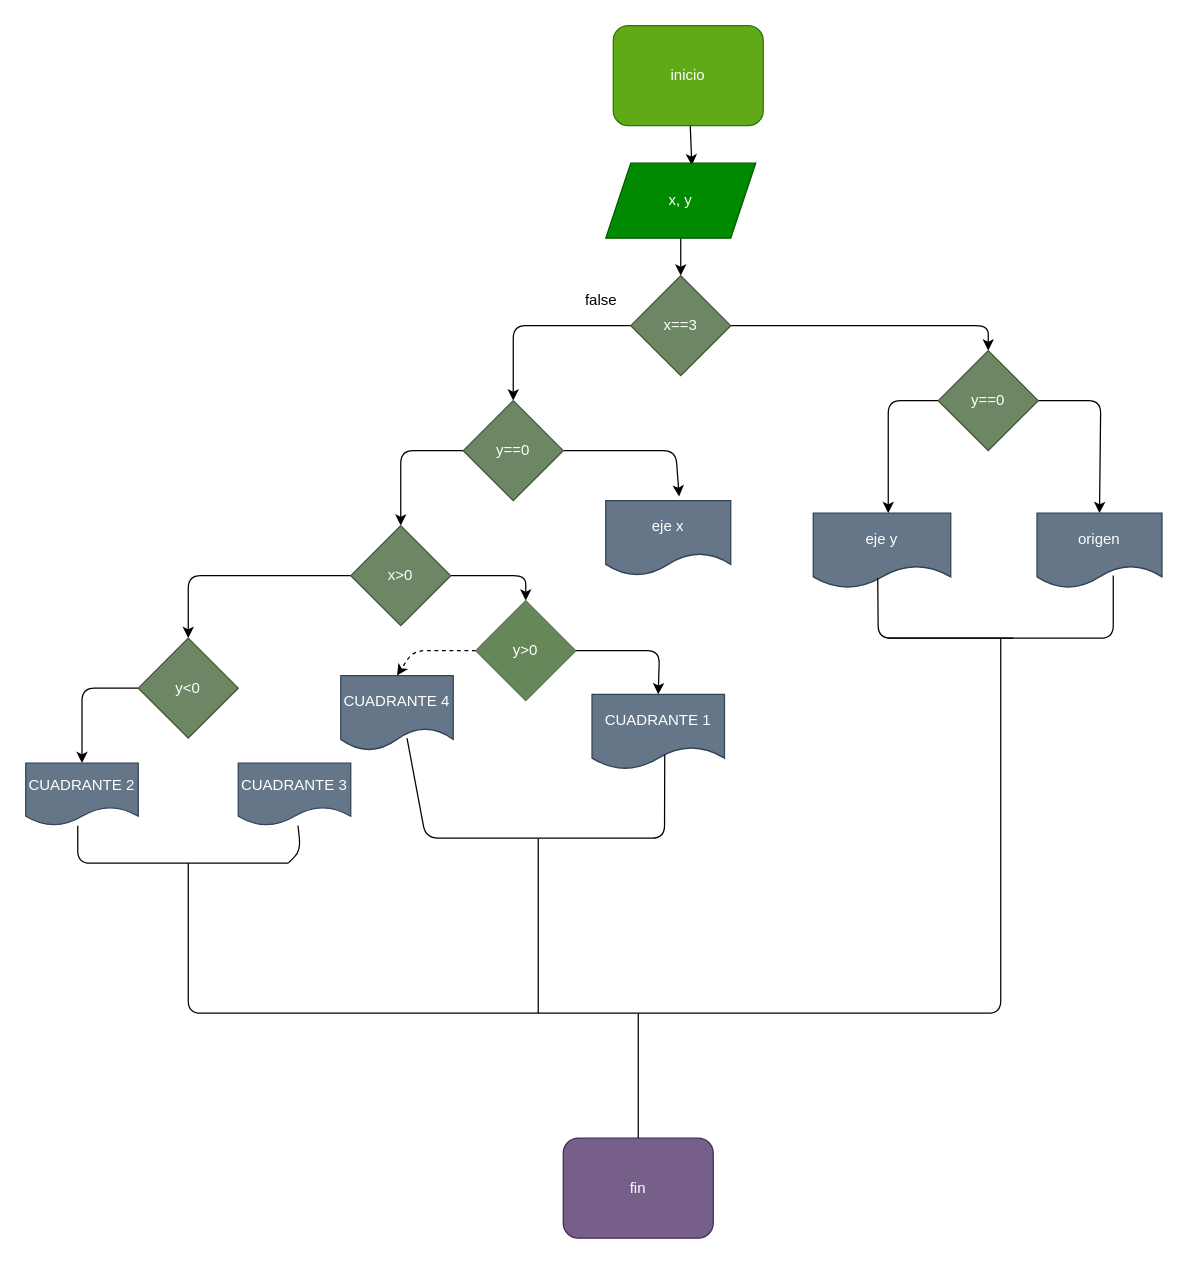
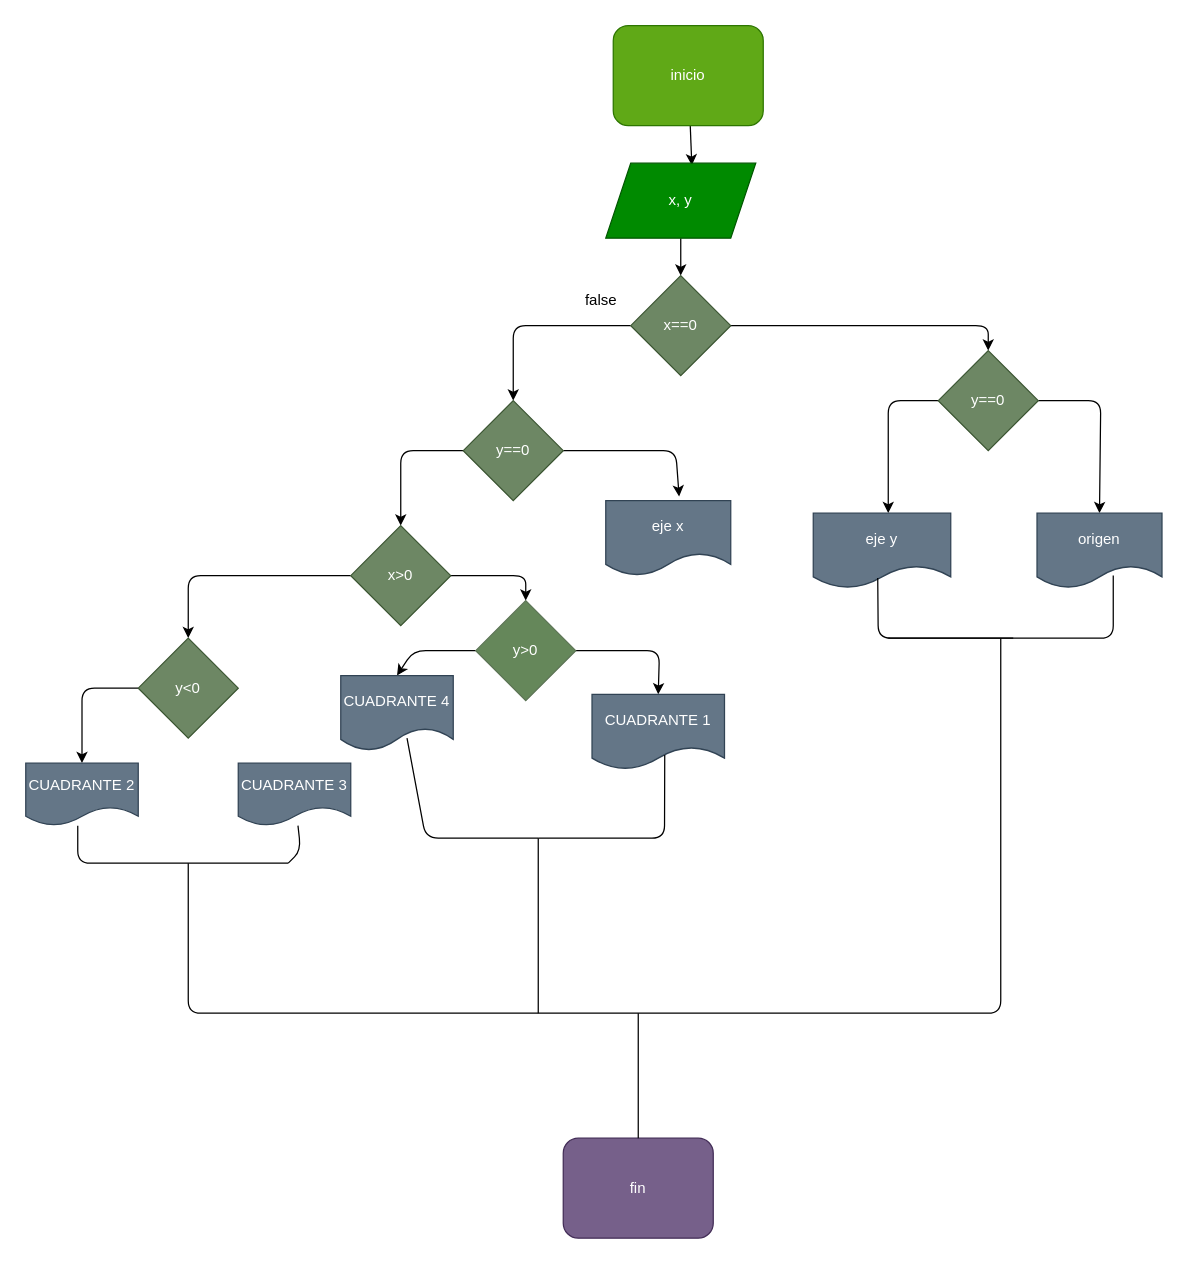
node "x==3": label "x==3" -> "x==0"
edge "y>0" -> "CUADRANTE 4": style dashed -> solid
